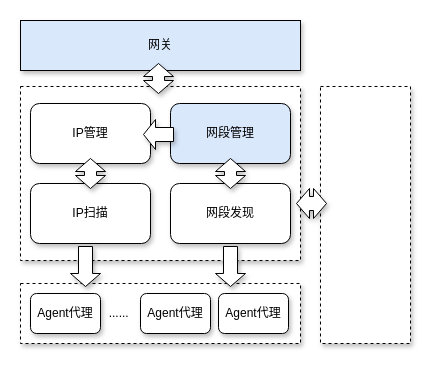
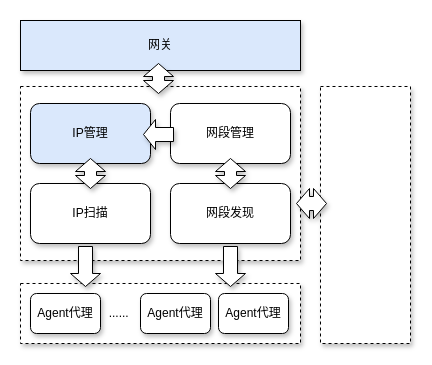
node "IP管理": fillcolor #ffffff -> #dae8fc
node "网段管理": fillcolor #dae8fc -> #ffffff
